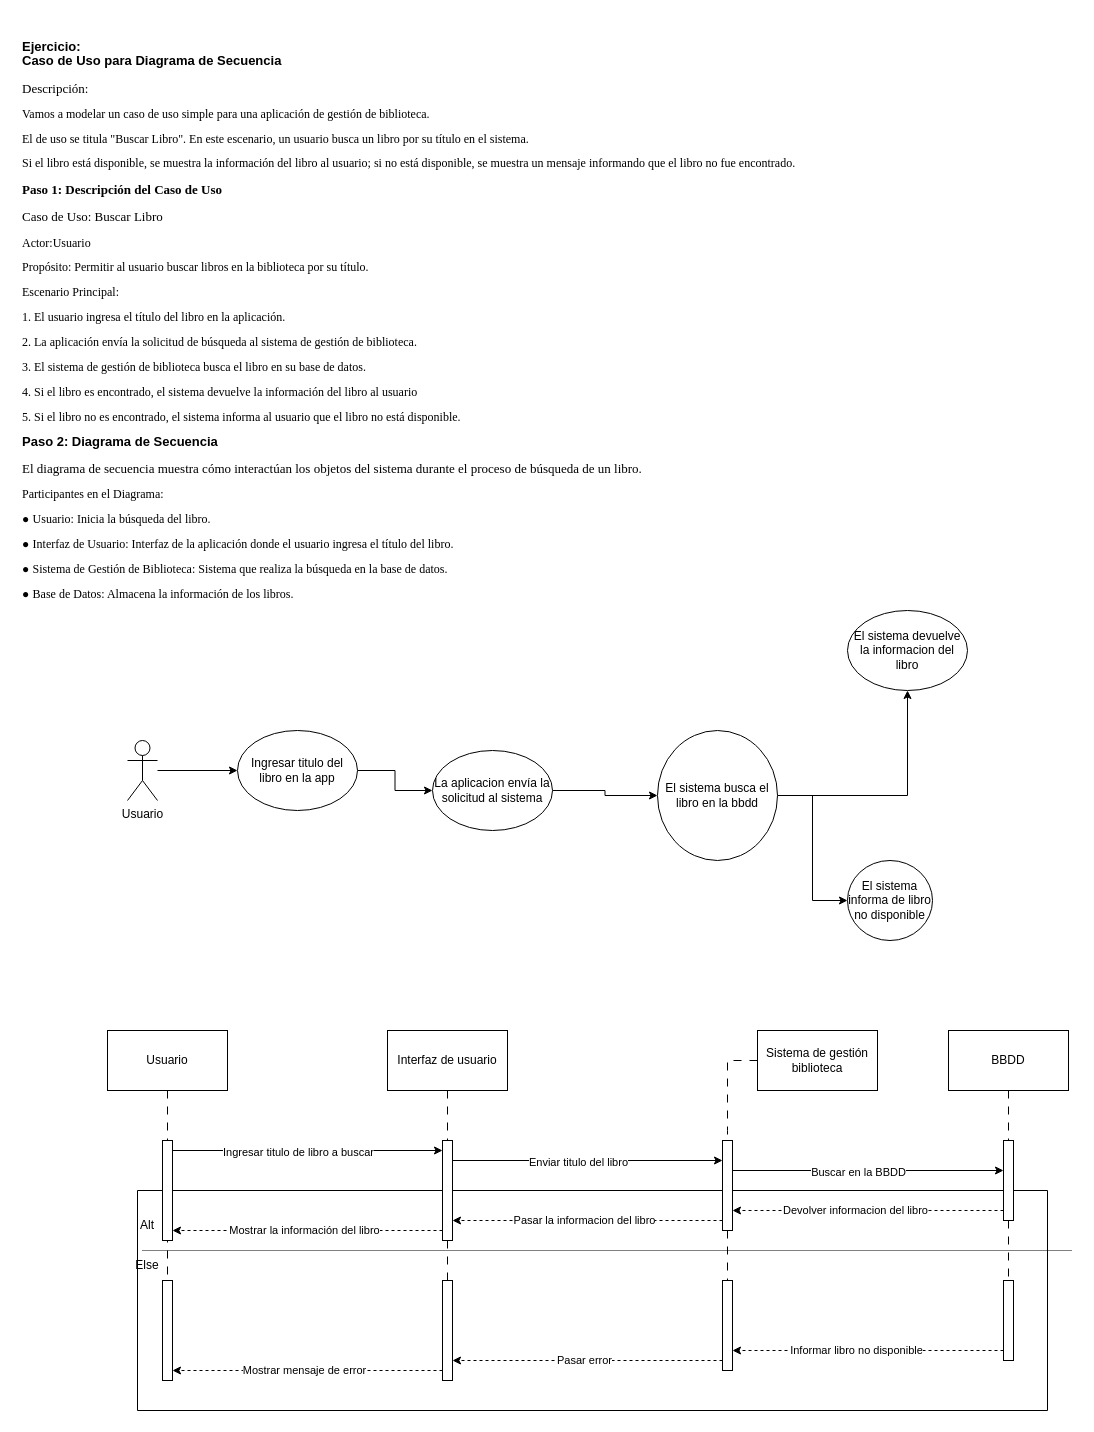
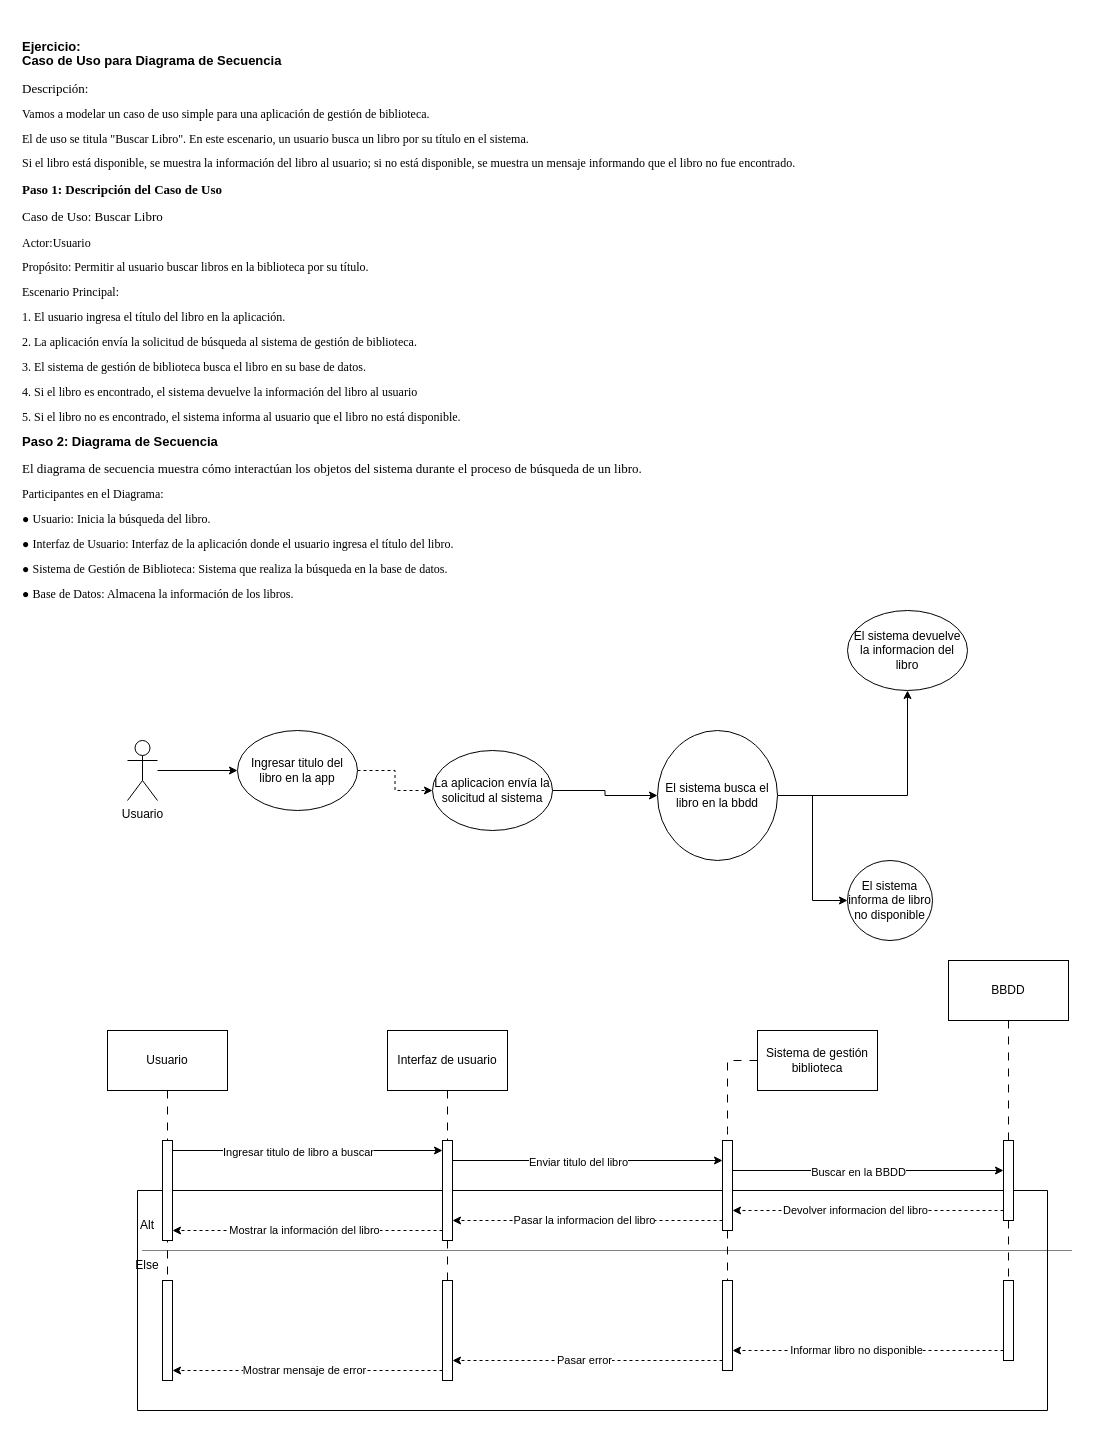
edge "Ingresar titulo del libro en la app" -> "La aplicacion envía la solicitud al sistema": style solid -> dashed
node "BBDD": moved (1009, 1061) -> (1009, 991)
